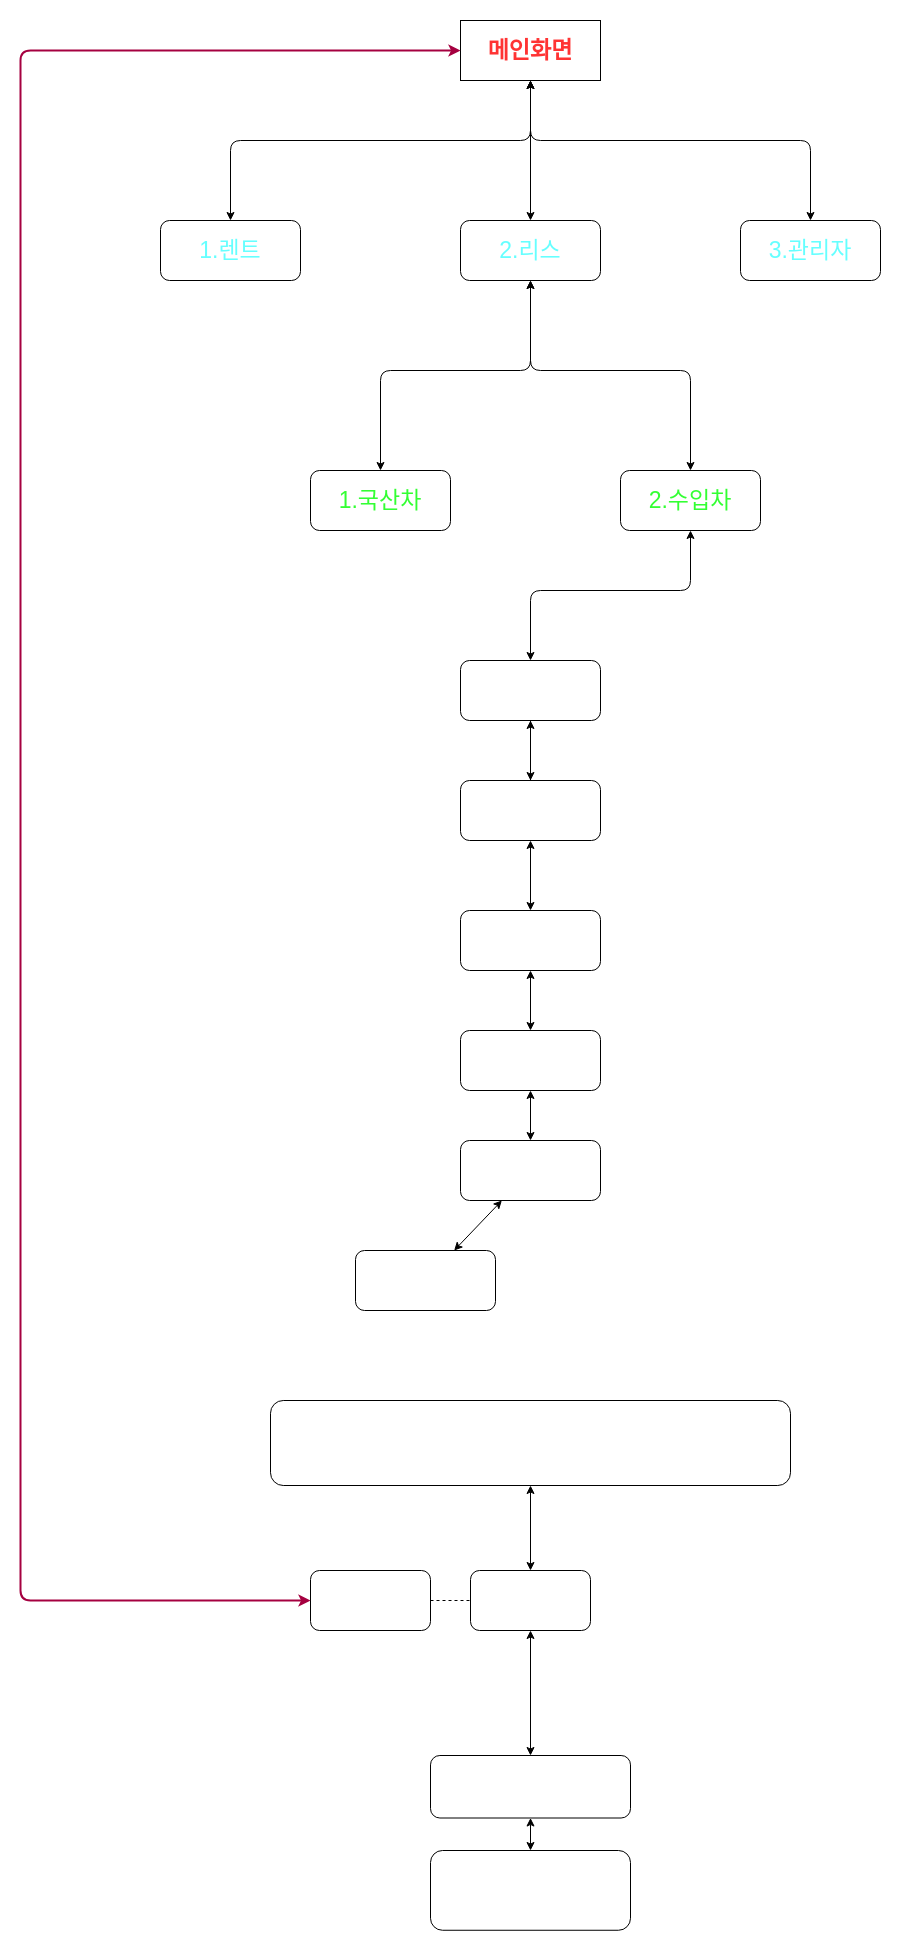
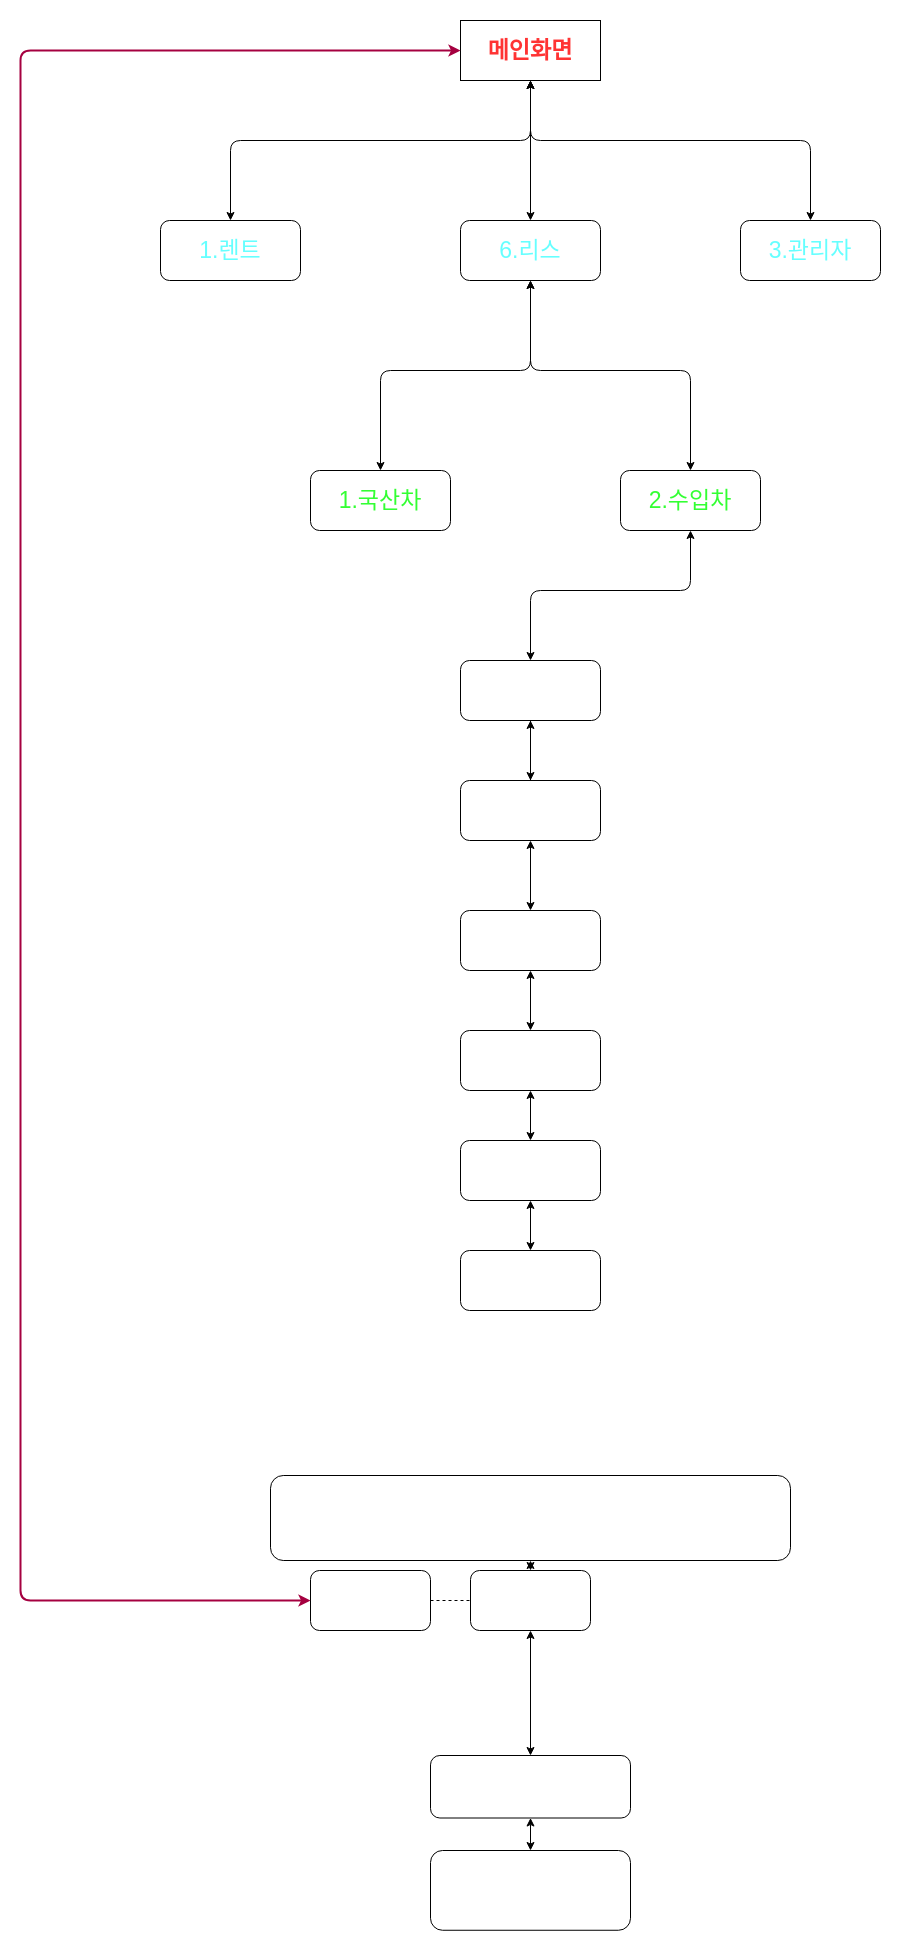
node "2.리스": label "2.리스" -> "6.리스"
node "등급 선택": moved (426, 1281) -> (531, 1281)
node "보증금 / 선납금 / 잔존가치 / 계약기간 / 월이용료": moved (531, 1443) -> (531, 1518)
node "1.상담신청": label "1.상담신청" -> "3.상담신청"
